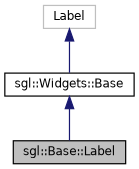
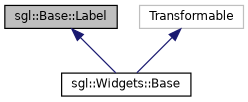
node "Label": label "Label" -> "Transformable"
edge "sgl::Base::Label" -> "sgl::Widgets::Base": reversed
